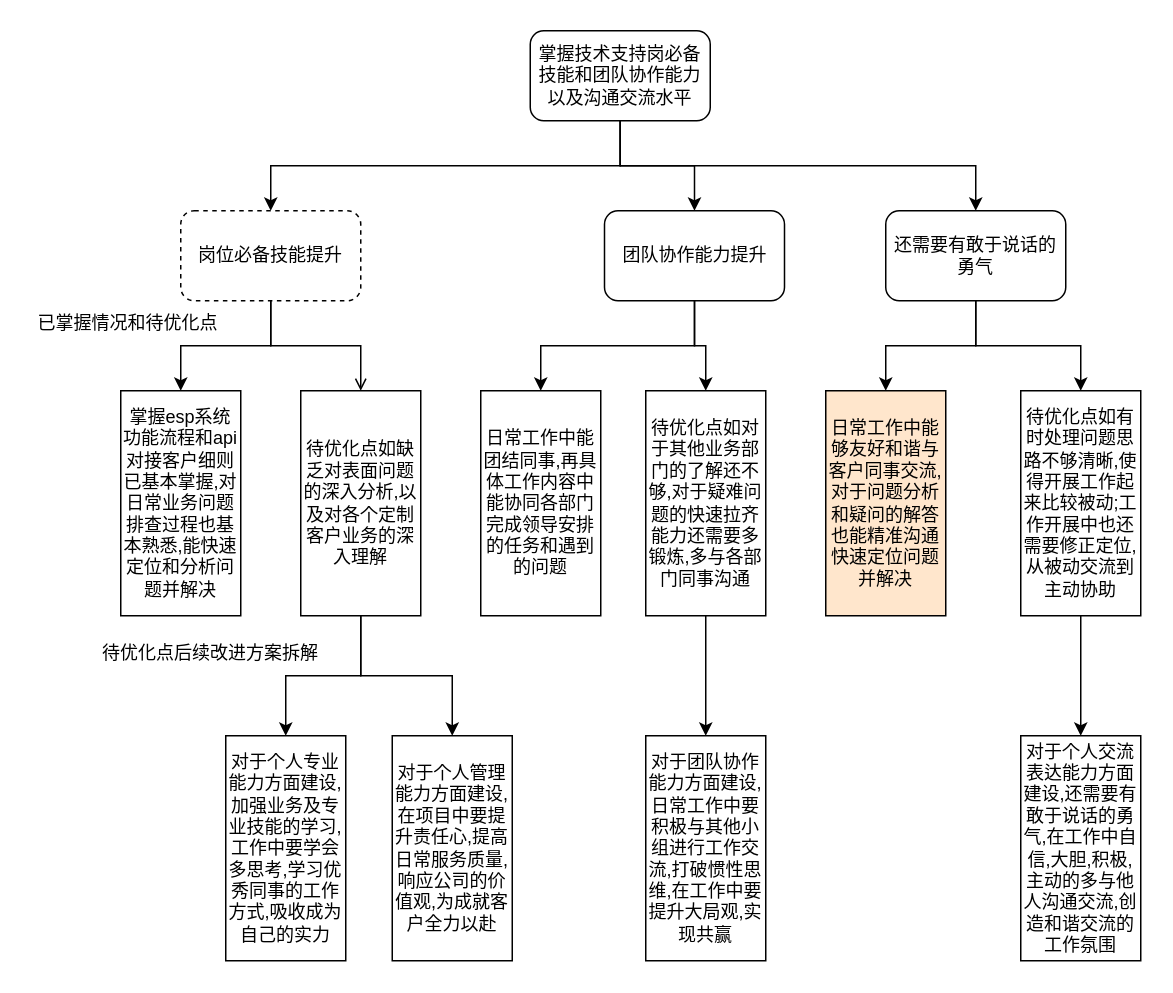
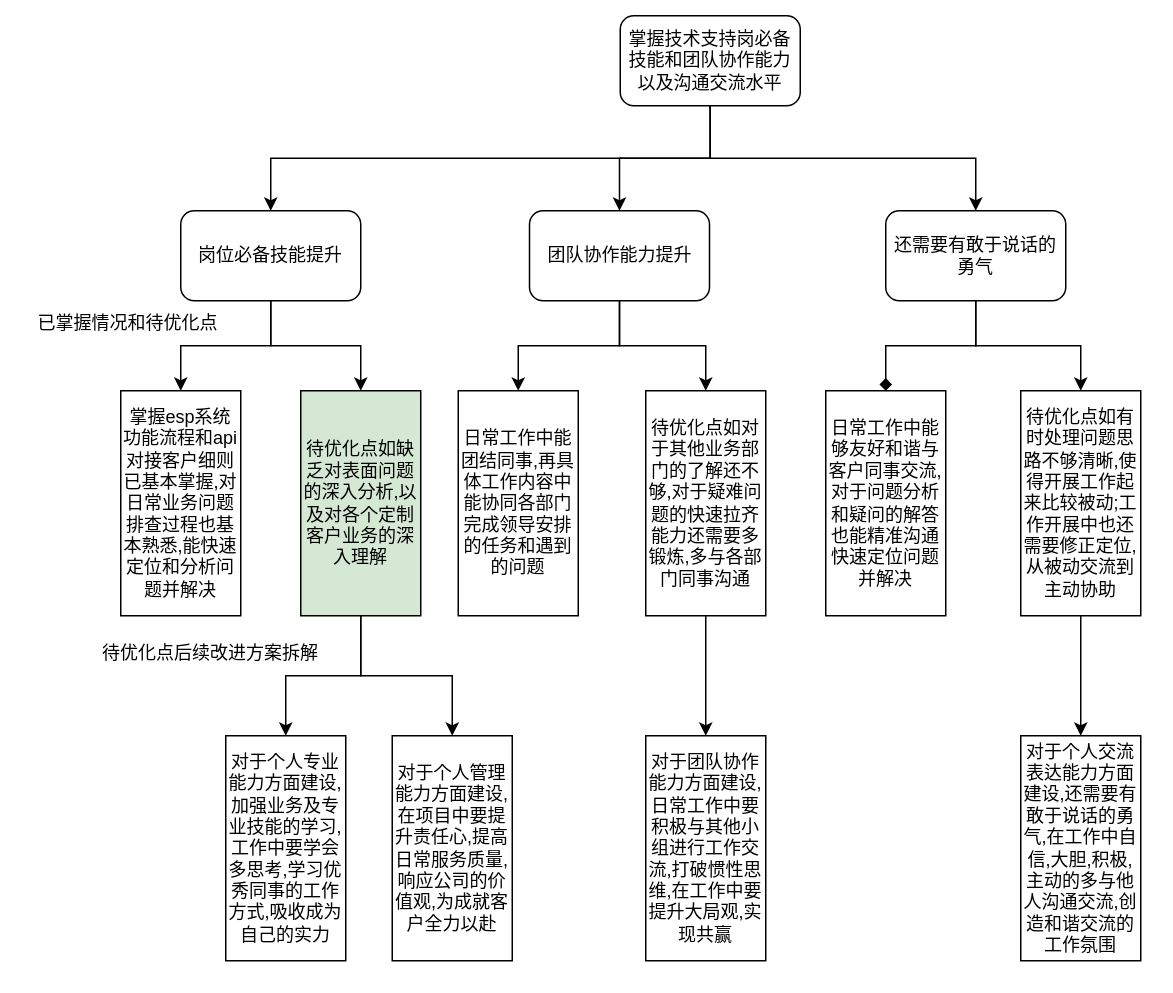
node "掌握技术支持岗必备技能和团队协作能力以及沟通交流水平": moved (620, 76) -> (710, 61)
node "岗位必备技能提升": style dashed -> solid
node "团队协作能力提升": moved (695, 256) -> (620, 256)
edge "还需要有敢于说话的勇气" -> "日常工作中能够友好和谐与客户同事交流,对于问题分析和疑问的解答也能精准沟通快速定位问题并解决": arrowhead classic -> diamond
edge "岗位必备技能提升" -> "待优化点如缺乏对表面问题的深入分析,以及对各个定制客户业务的深入理解": arrowhead open -> classic
node "待优化点如缺乏对表面问题的深入分析,以及对各个定制客户业务的深入理解": fillcolor #ffffff -> #d5e8d4
node "日常工作中能团结同事,再具体工作内容中能协同各部门完成领导安排的任务和遇到的问题": moved (541, 503) -> (518, 503)
node "日常工作中能够友好和谐与客户同事交流,对于问题分析和疑问的解答也能精准沟通快速定位问题并解决": fillcolor #ffe6cc -> #ffffff
